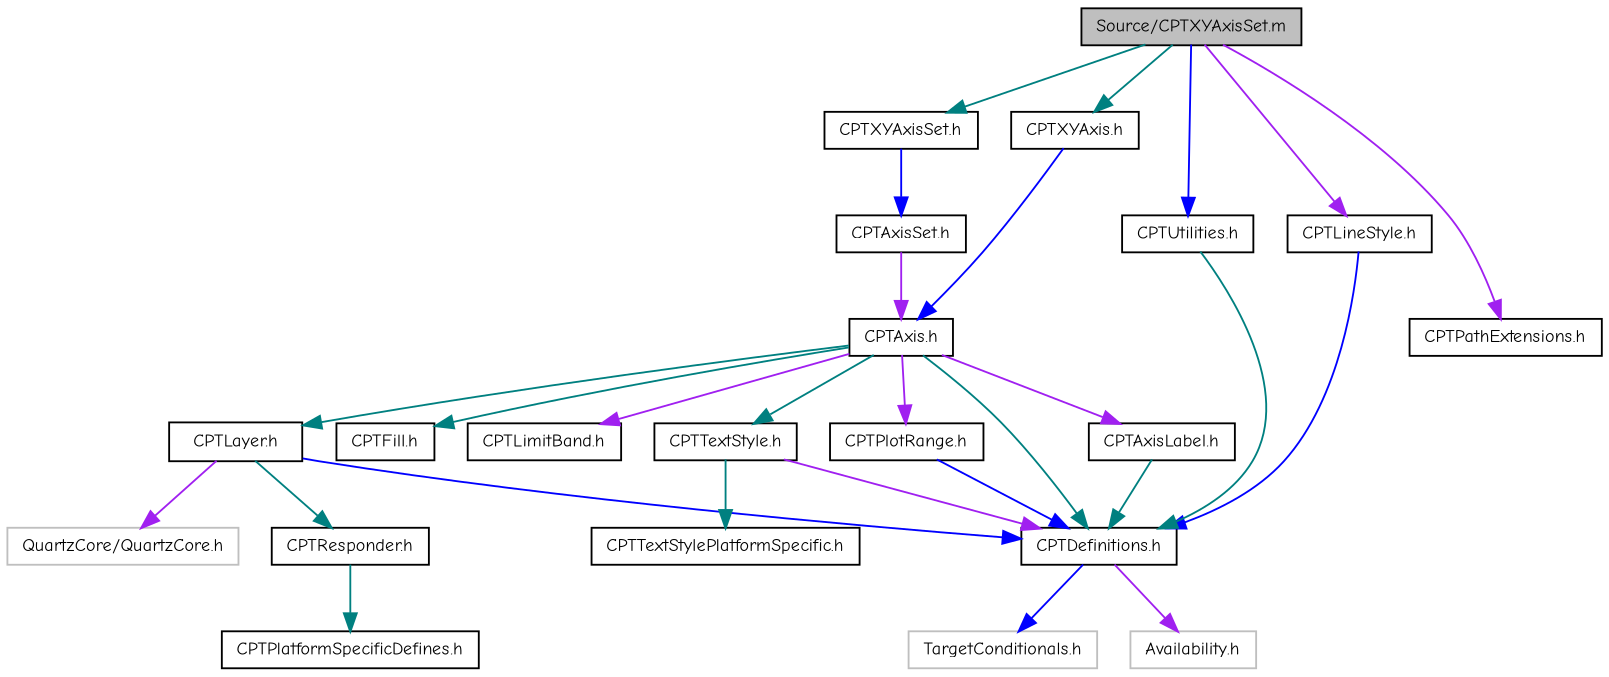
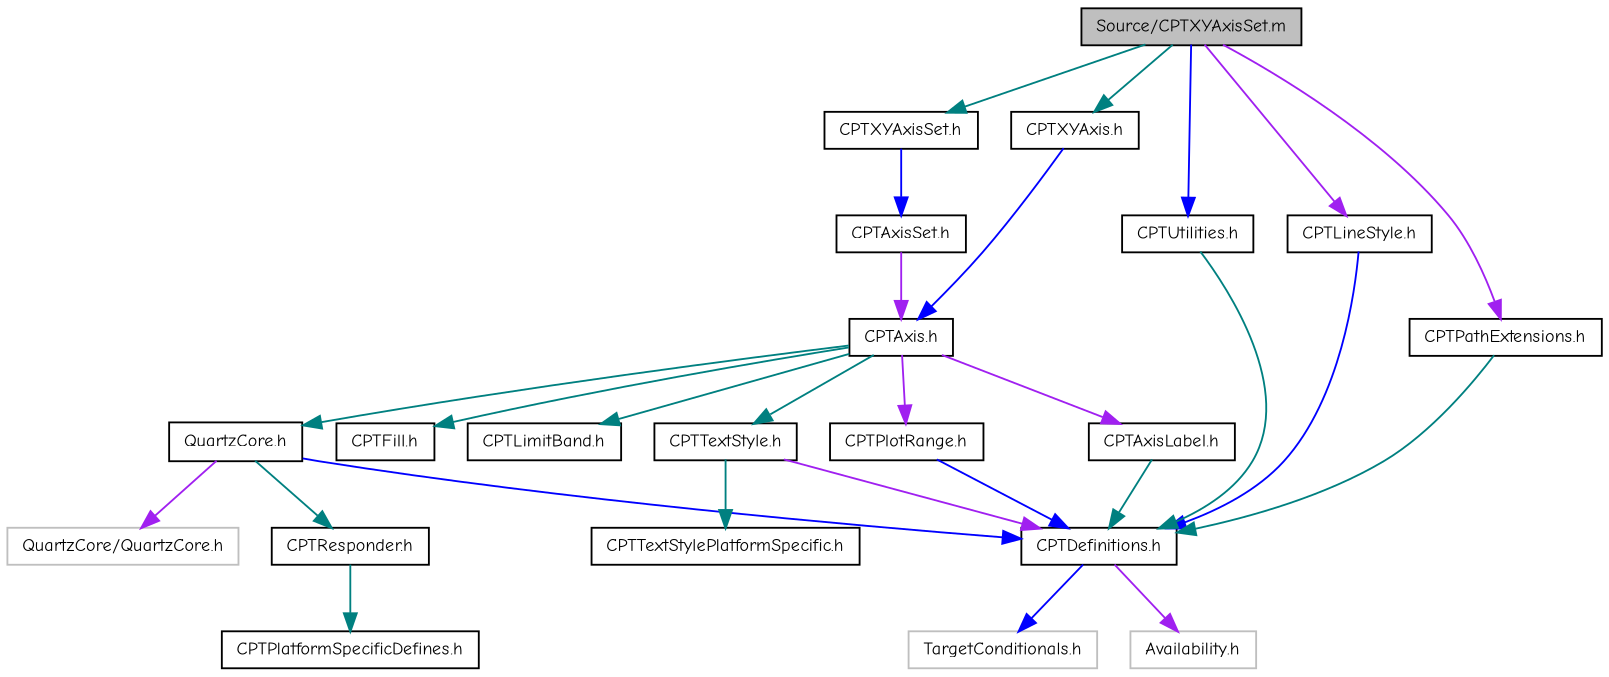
edge "CPTAxis.h" -> "CPTLimitBand.h": color purple -> teal
edge "CPTAxis.h" -> "CPTDefinitions.h": now "CPTPathExtensions.h" -> "CPTDefinitions.h"
node "CPTLayer.h": label "CPTLayer.h" -> "QuartzCore.h"
